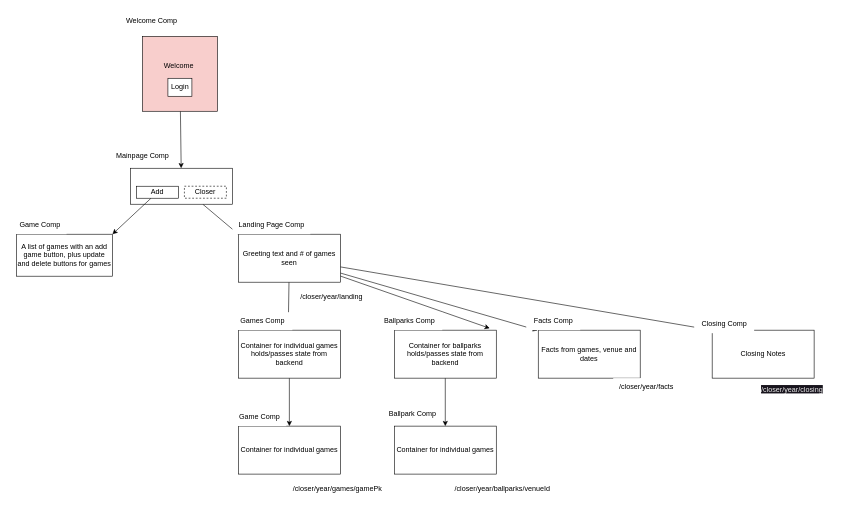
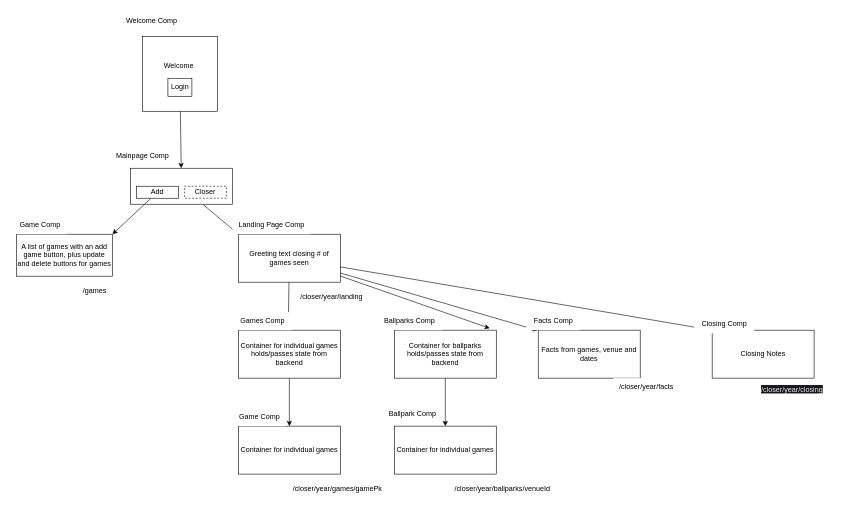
node "Welcome": fillcolor #f8cecc -> #ffffff
node "Greeting text and # of games seen": label "Greeting text and # of games seen" -> "Greeting text closing # of games seen"
node "/games": added
